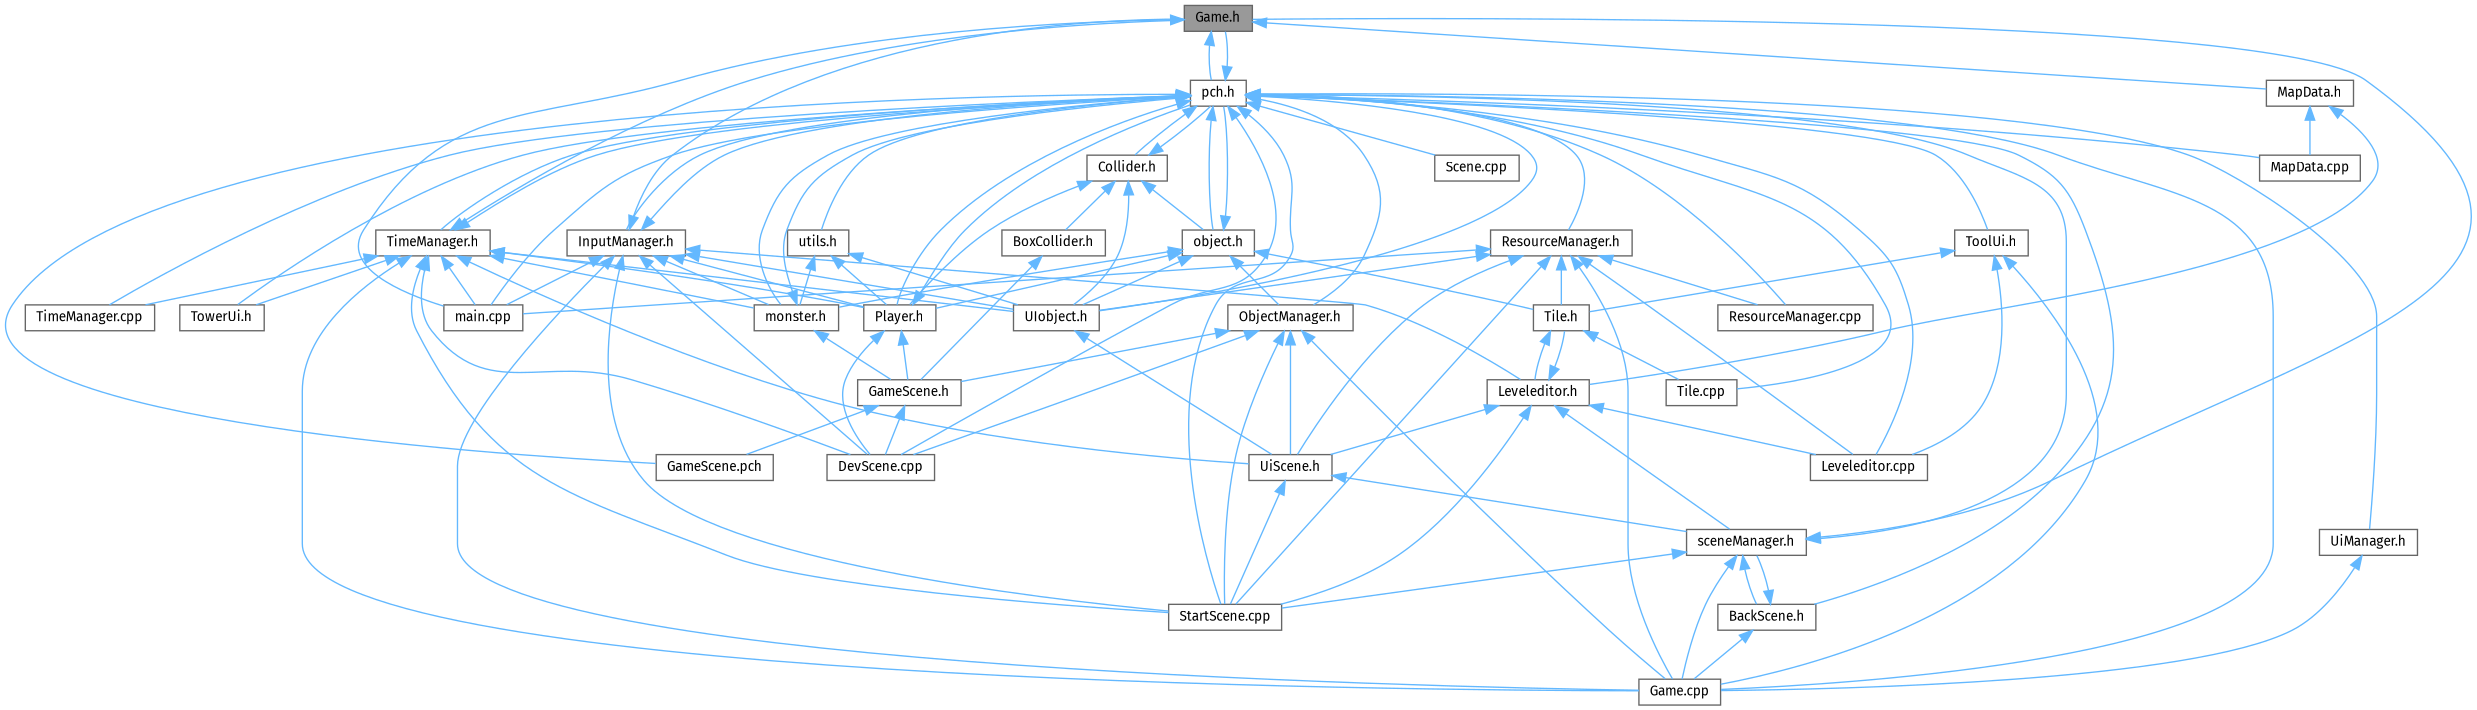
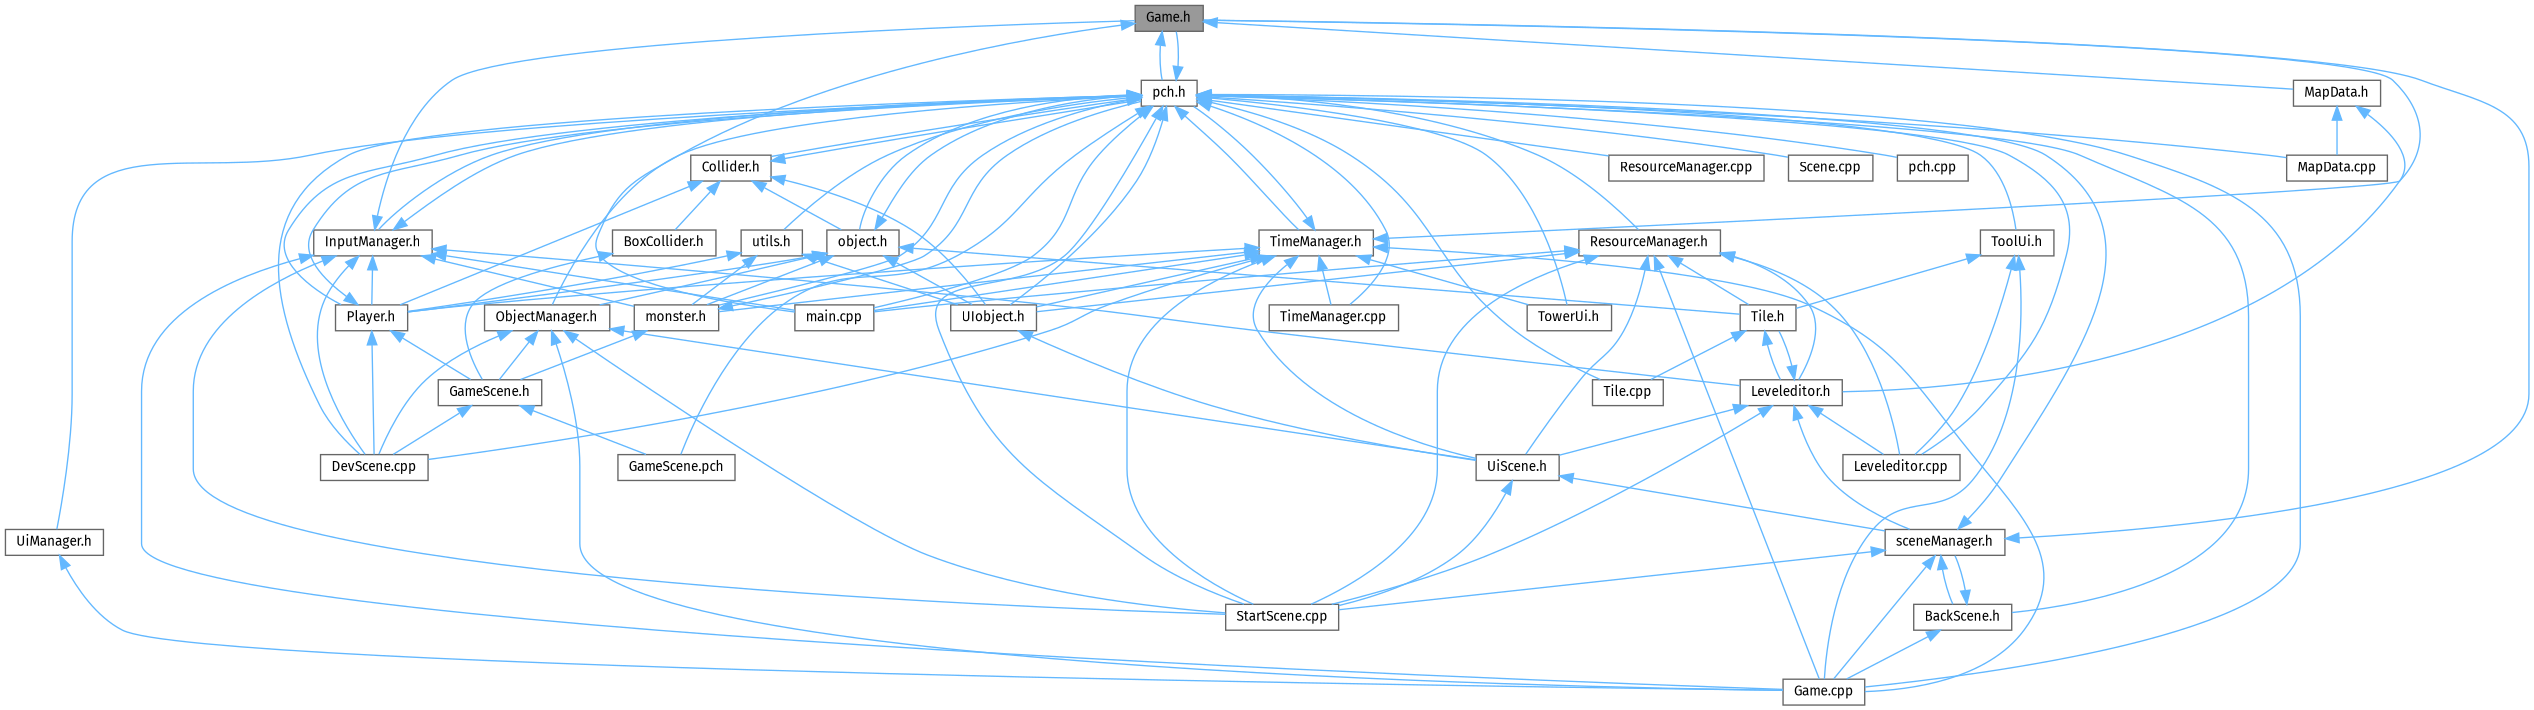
node "pch.cpp": added
edge "UIobject.h" -> "InputManager.h": removed
edge "ResourceManager.cpp" -> "ResourceManager.h": now "Leveleditor.h" -> "ResourceManager.h"
